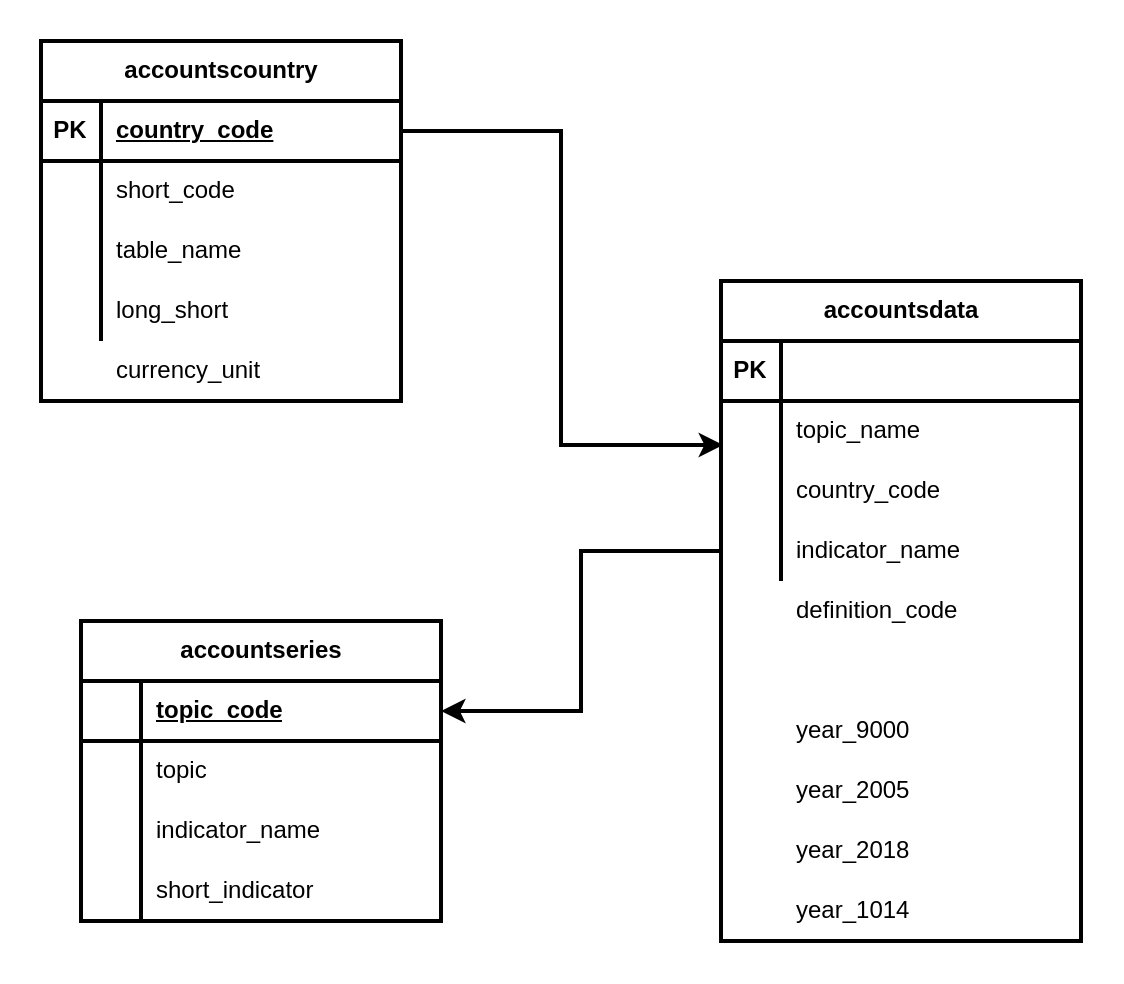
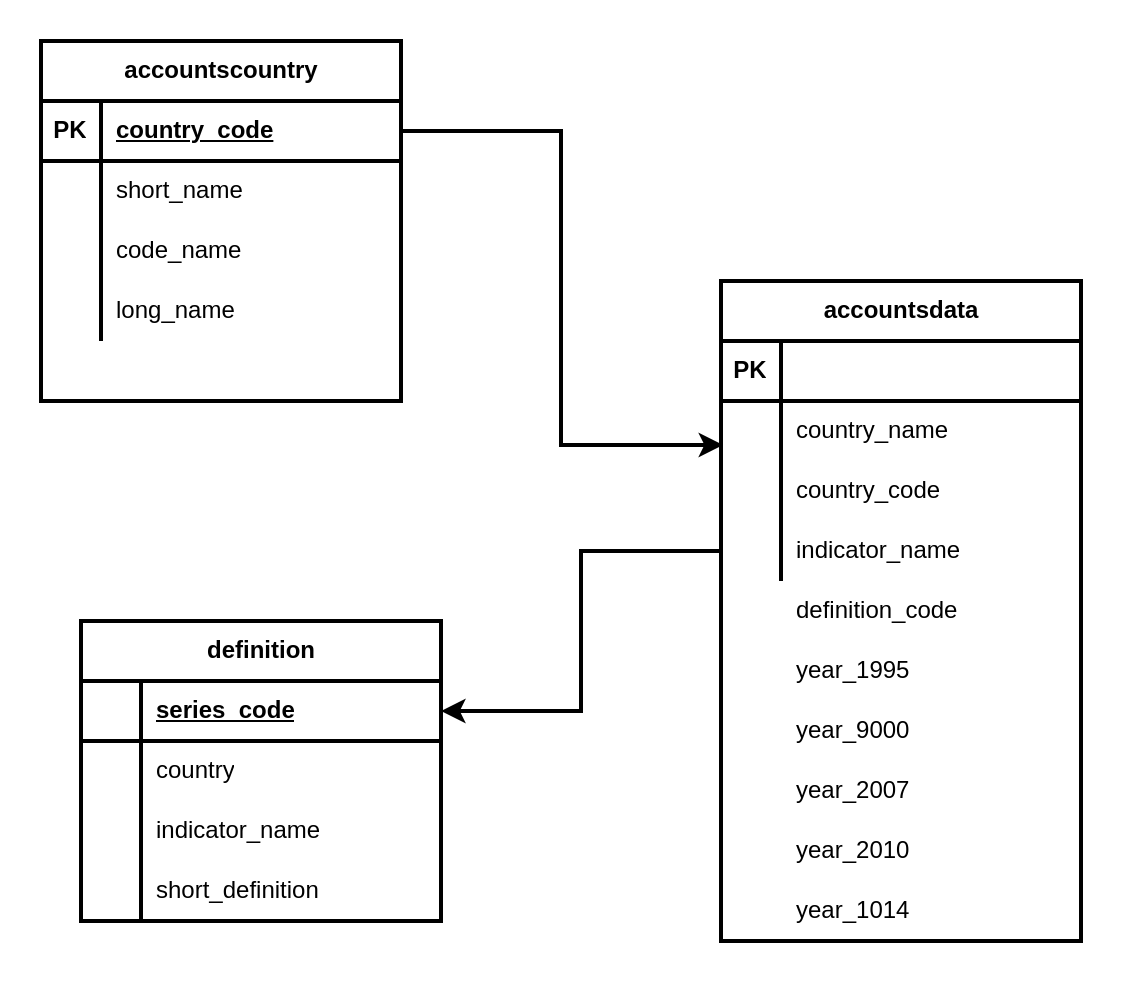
node "short_code": label "short_code" -> "short_name"
node "table_name": label "table_name" -> "code_name"
node "long_short": label "long_short" -> "long_name"
node "currency_unit": removed
node "topic_name": label "topic_name" -> "country_name"
node "accountseries": label "accountseries" -> "definition"
node "year_1995": added
node "topic_code": label "topic_code" -> "series_code"
node "topic": label "topic" -> "country"
node "year_2005": label "year_2005" -> "year_2007"
node "year_2018": label "year_2018" -> "year_2010"
node "short_indicator": label "short_indicator" -> "short_definition"
